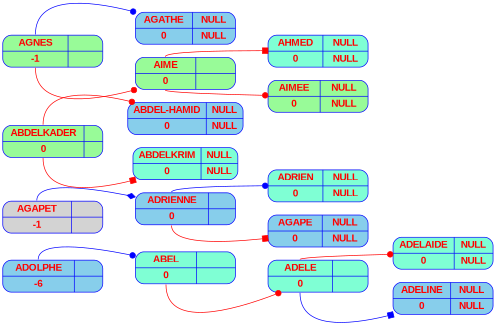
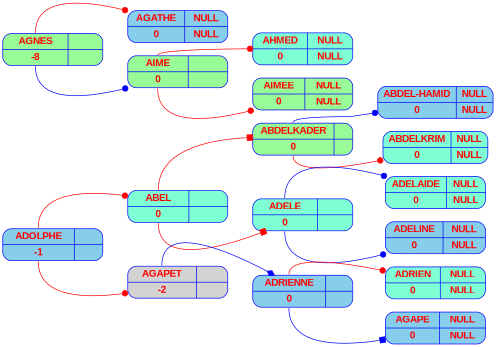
edge "AGNES" -> "AGATHE": color blue -> red
edge "AIME" -> "AHMED": arrowhead box -> dot
node "AGNES": text "-1" -> "-8"
edge "AGNES" -> "AIME": color red -> blue
edge "ABDELKADER" -> "ABDEL-HAMID": color red -> blue
edge "ABEL" -> "ABDELKADER": added
edge "ABDELKADER" -> "ABDELKRIM": arrowhead box -> dot
edge "ADRIENNE" -> "ADRIEN": color blue -> red
node "AGAPET": text "-1" -> "-2"
edge "ADRIENNE" -> "AGAPE": color red -> blue
edge "ADOLPHE" -> "ABEL": color blue -> red
edge "ADELE" -> "ADELAIDE": color red -> blue
node "ADOLPHE": text "-6" -> "-1"
edge "ADOLPHE" -> "AGAPET": added
edge "ABEL" -> "ADELE": arrowhead dot -> box
edge "ADELE" -> "ADELINE": arrowhead box -> dot
